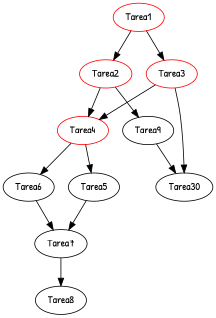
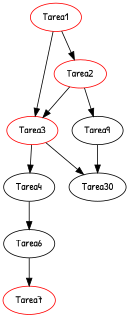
edge "Tarea2" -> "Tarea4": now "Tarea2" -> "Tarea3"
node "Tarea4": color red -> black
node "Tarea5": removed
node "Tarea7": color black -> red
node "Tarea8": removed
